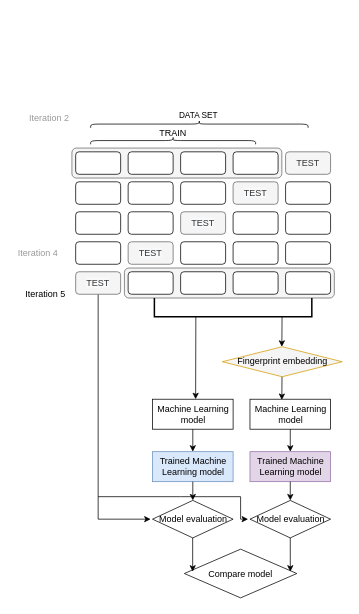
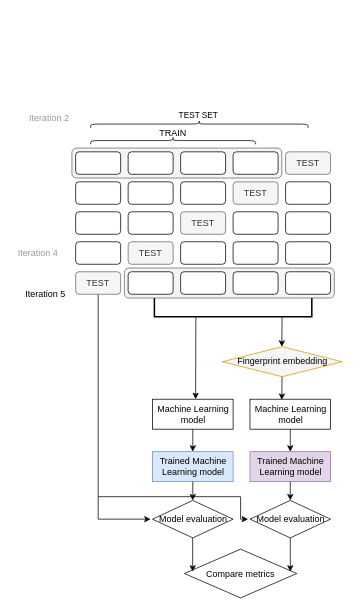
node "DATA SET": label "DATA SET" -> "TEST SET"
node "Compare model": label "Compare model" -> "Compare metrics"
